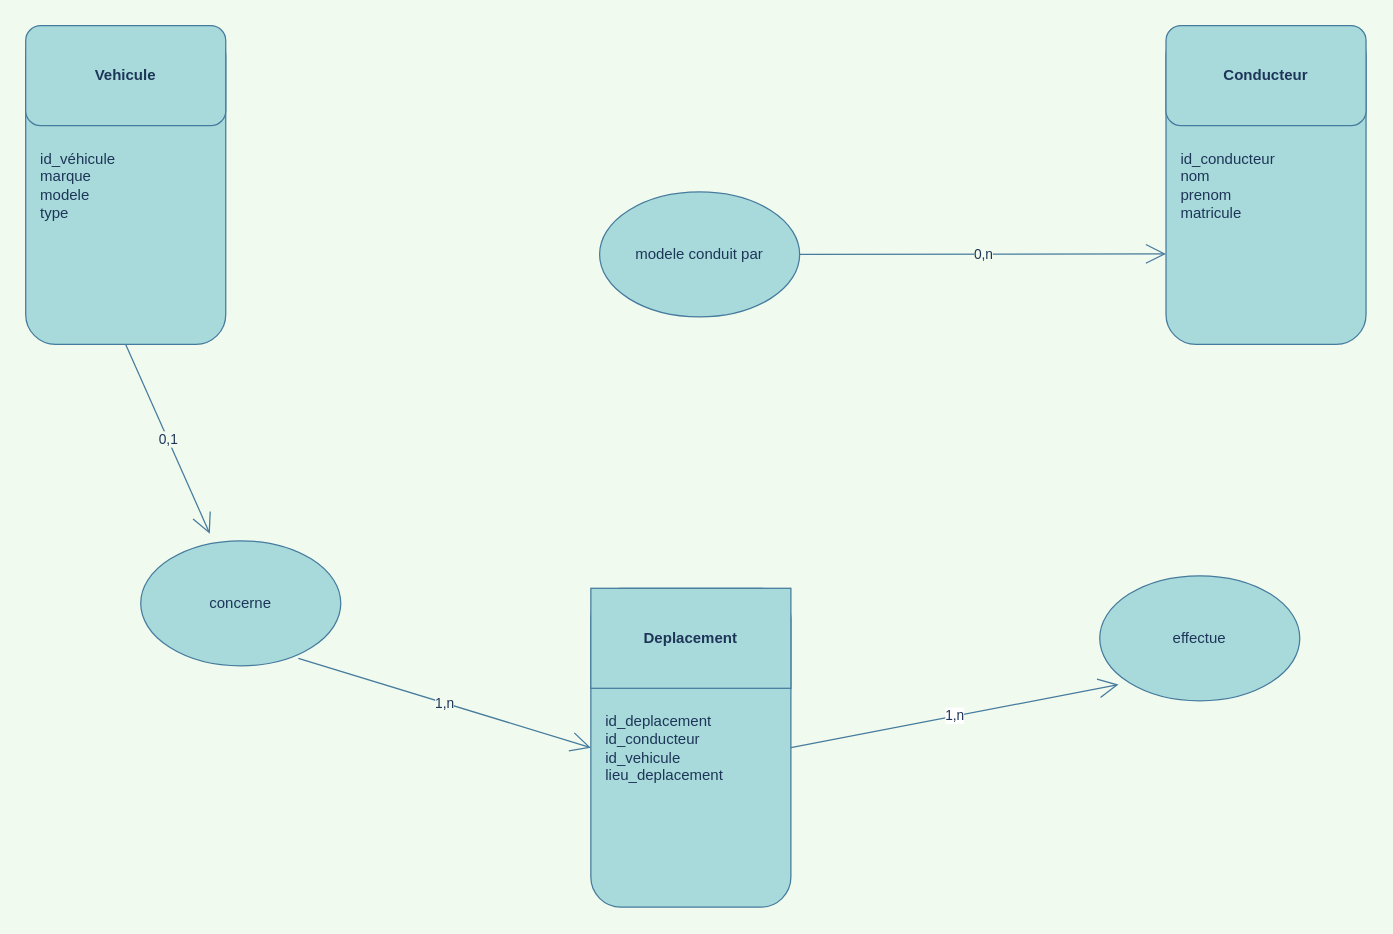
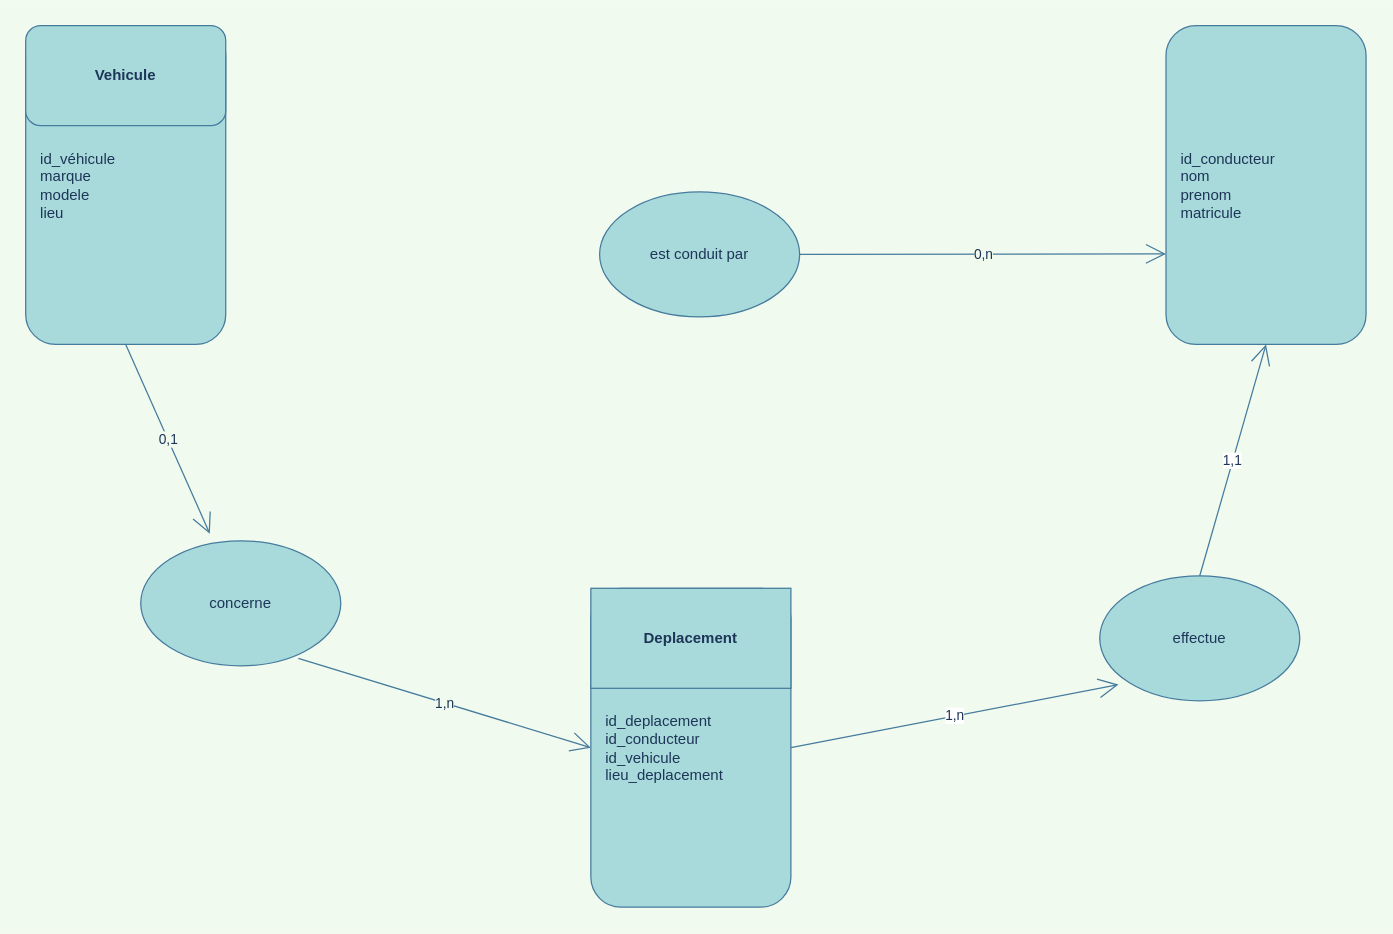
node "Conducteur": removed
node "id_véhicule marque modele type": label "id_véhicule marque modele type" -> "id_véhicule marque modele lieu"
node "modele conduit par": label "modele conduit par" -> "est conduit par"
edge "effectue" -> "id_conducteur nom prenom matricule": added, label "1,1"
